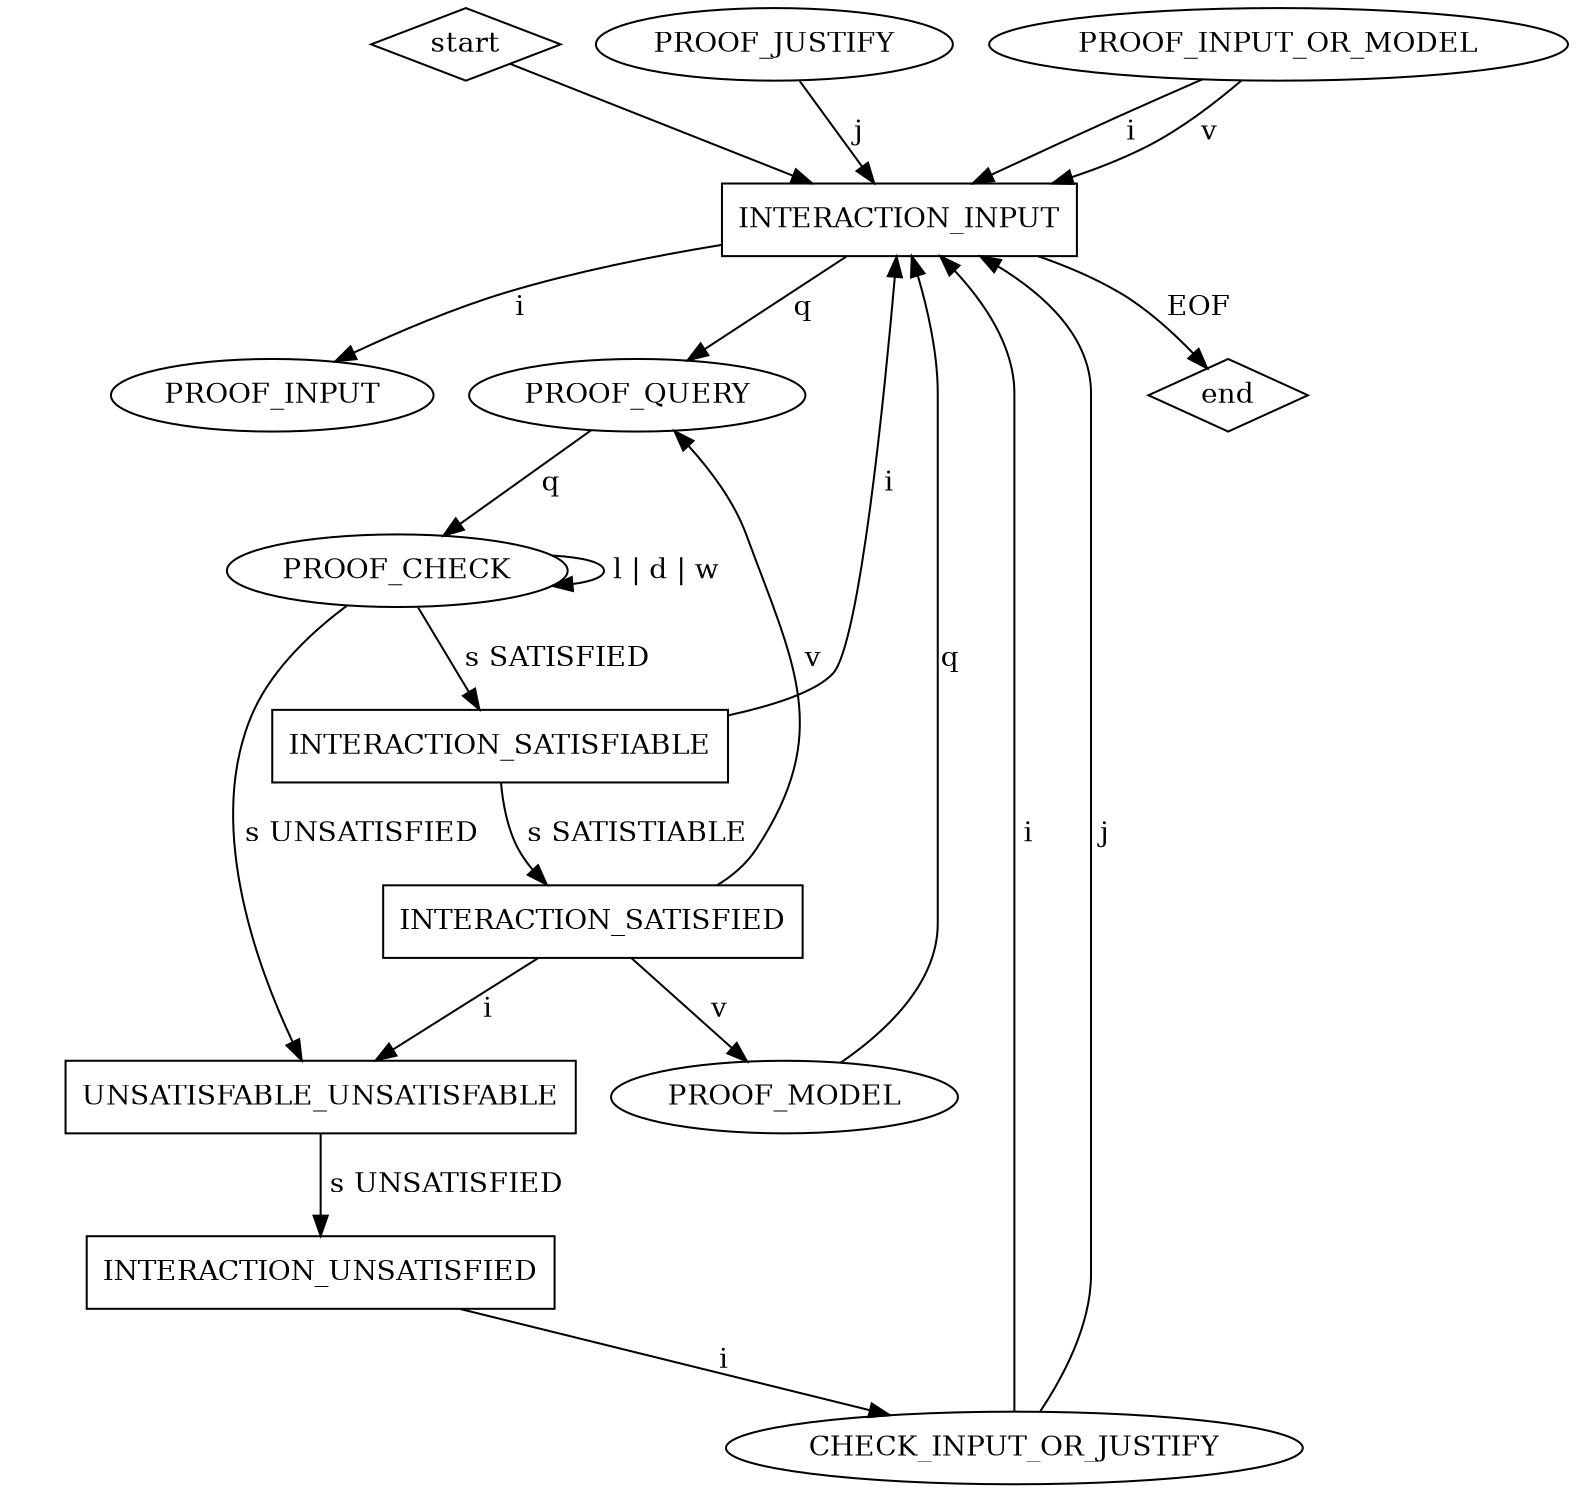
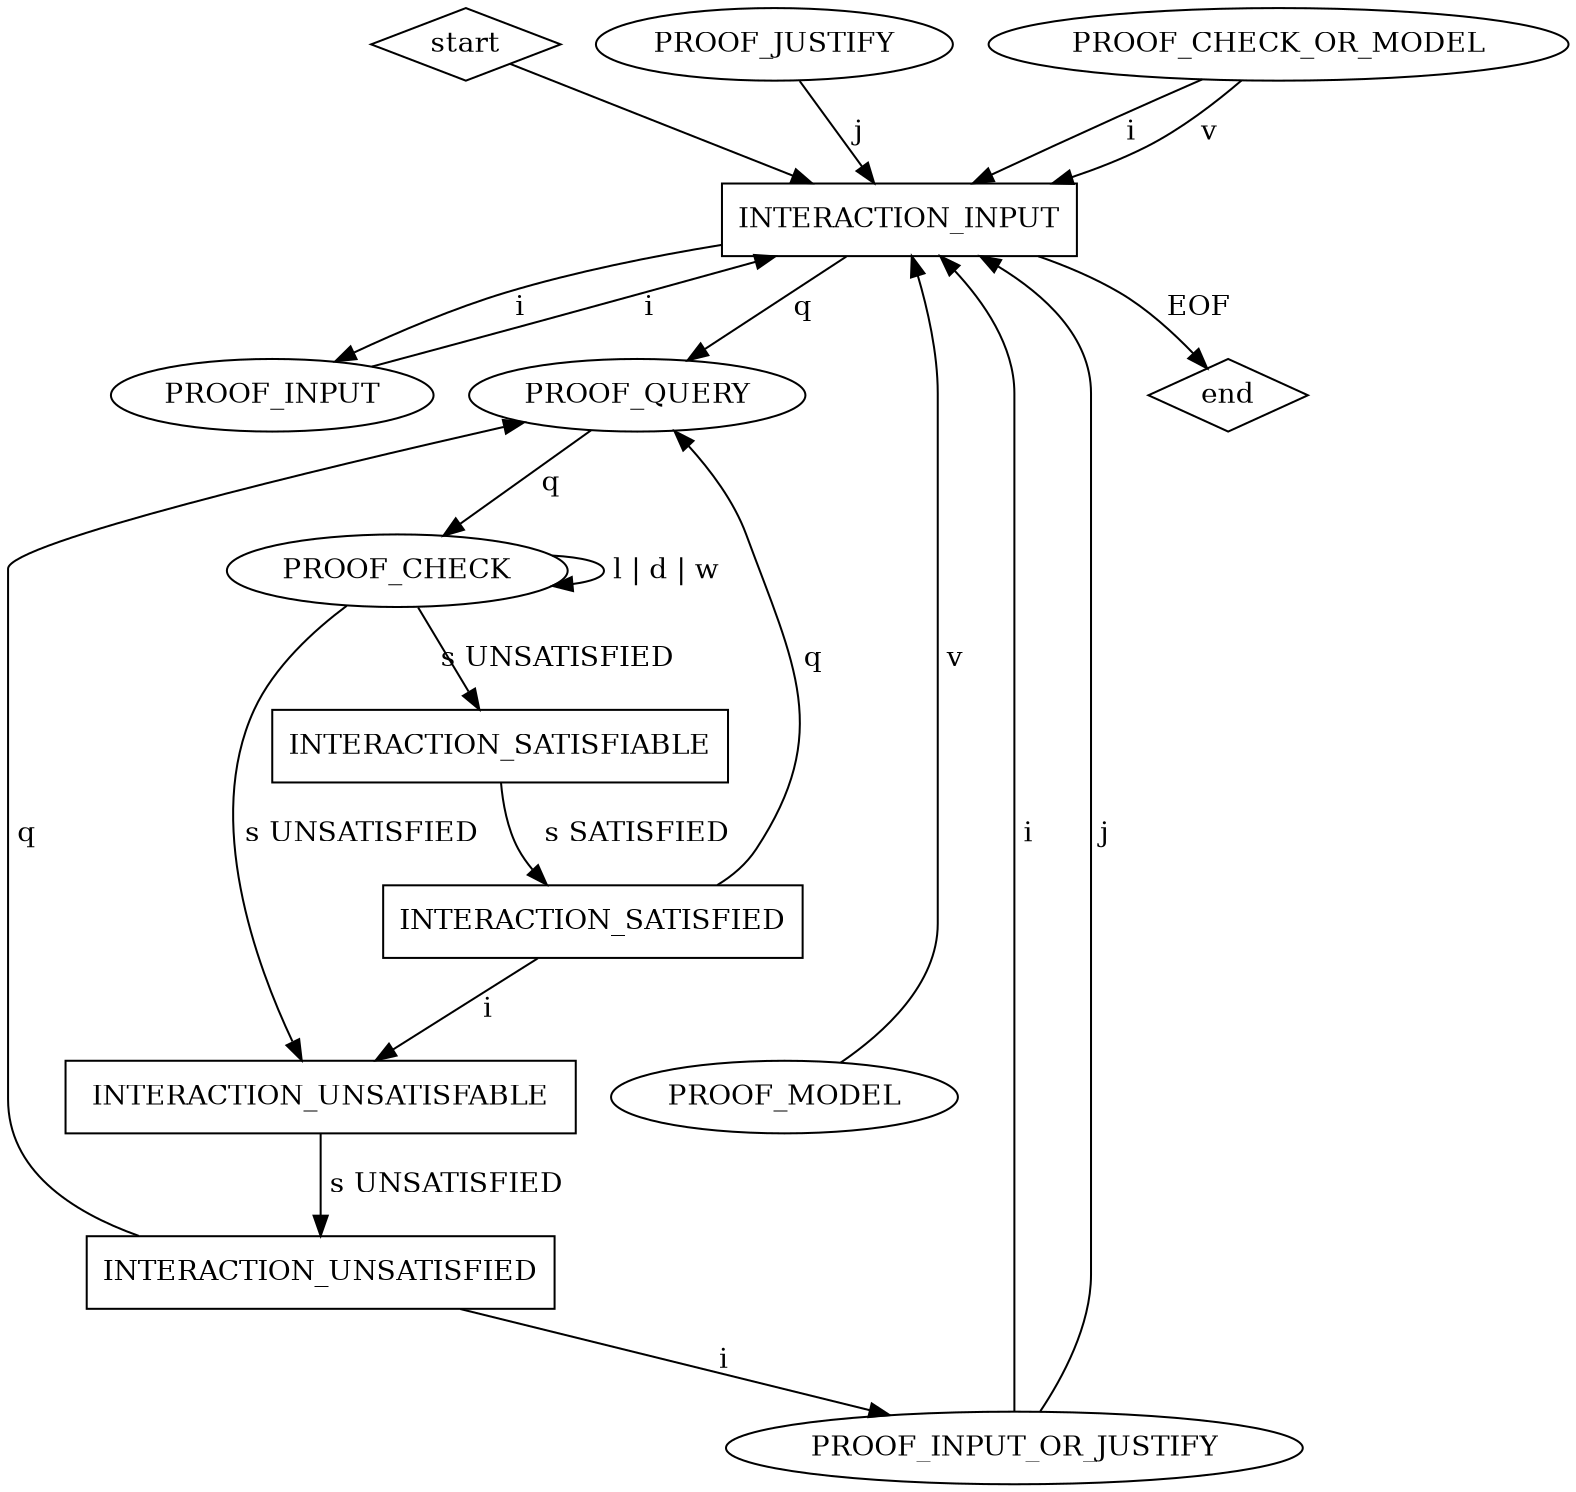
node "PROOF_INPUT_OR_MODEL": label "PROOF_INPUT_OR_MODEL" -> "PROOF_CHECK_OR_MODEL"
edge "INTERACTION_SATISFIABLE" -> "INTERACTION_INPUT": now "PROOF_INPUT" -> "INTERACTION_INPUT"
edge "PROOF_CHECK" -> "INTERACTION_SATISFIABLE": label " s SATISFIED " -> " s UNSATISFIED "
edge "INTERACTION_SATISFIED" -> "PROOF_QUERY": label " v " -> " q "
edge "PROOF_MODEL" -> "INTERACTION_INPUT": label " q " -> " v"
edge "INTERACTION_UNSATISFIED" -> "PROOF_QUERY": added, label "q"
edge "INTERACTION_SATISFIABLE" -> "INTERACTION_SATISFIED": label " s SATISTIABLE " -> " s SATISFIED "
edge "INTERACTION_SATISFIED" -> "PROOF_MODEL": removed, label "v"
node "UNSATISFABLE_UNSATISFABLE": label "UNSATISFABLE_UNSATISFABLE" -> "INTERACTION_UNSATISFABLE"
node "CHECK_INPUT_OR_JUSTIFY": label "CHECK_INPUT_OR_JUSTIFY" -> "PROOF_INPUT_OR_JUSTIFY"
